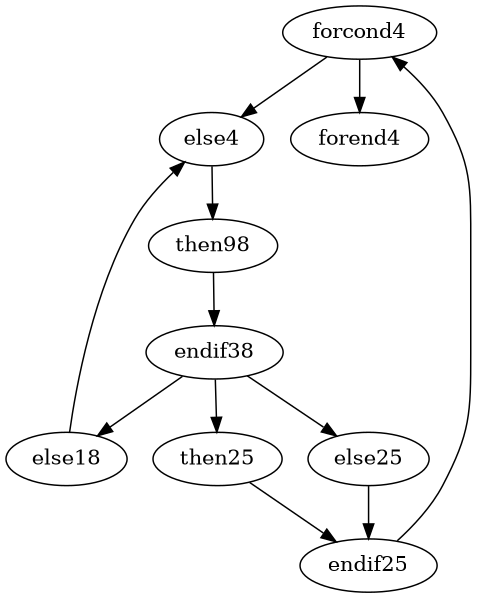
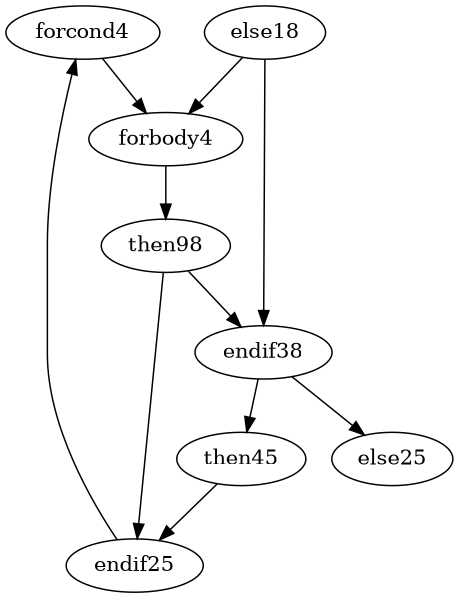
node "else4": label "else4" -> "forbody4"
node "forend4": removed
edge "endif38" -> "else18": reversed
node "then25": label "then25" -> "then45"
edge "else25" -> "endif25": now "then98" -> "endif25"
